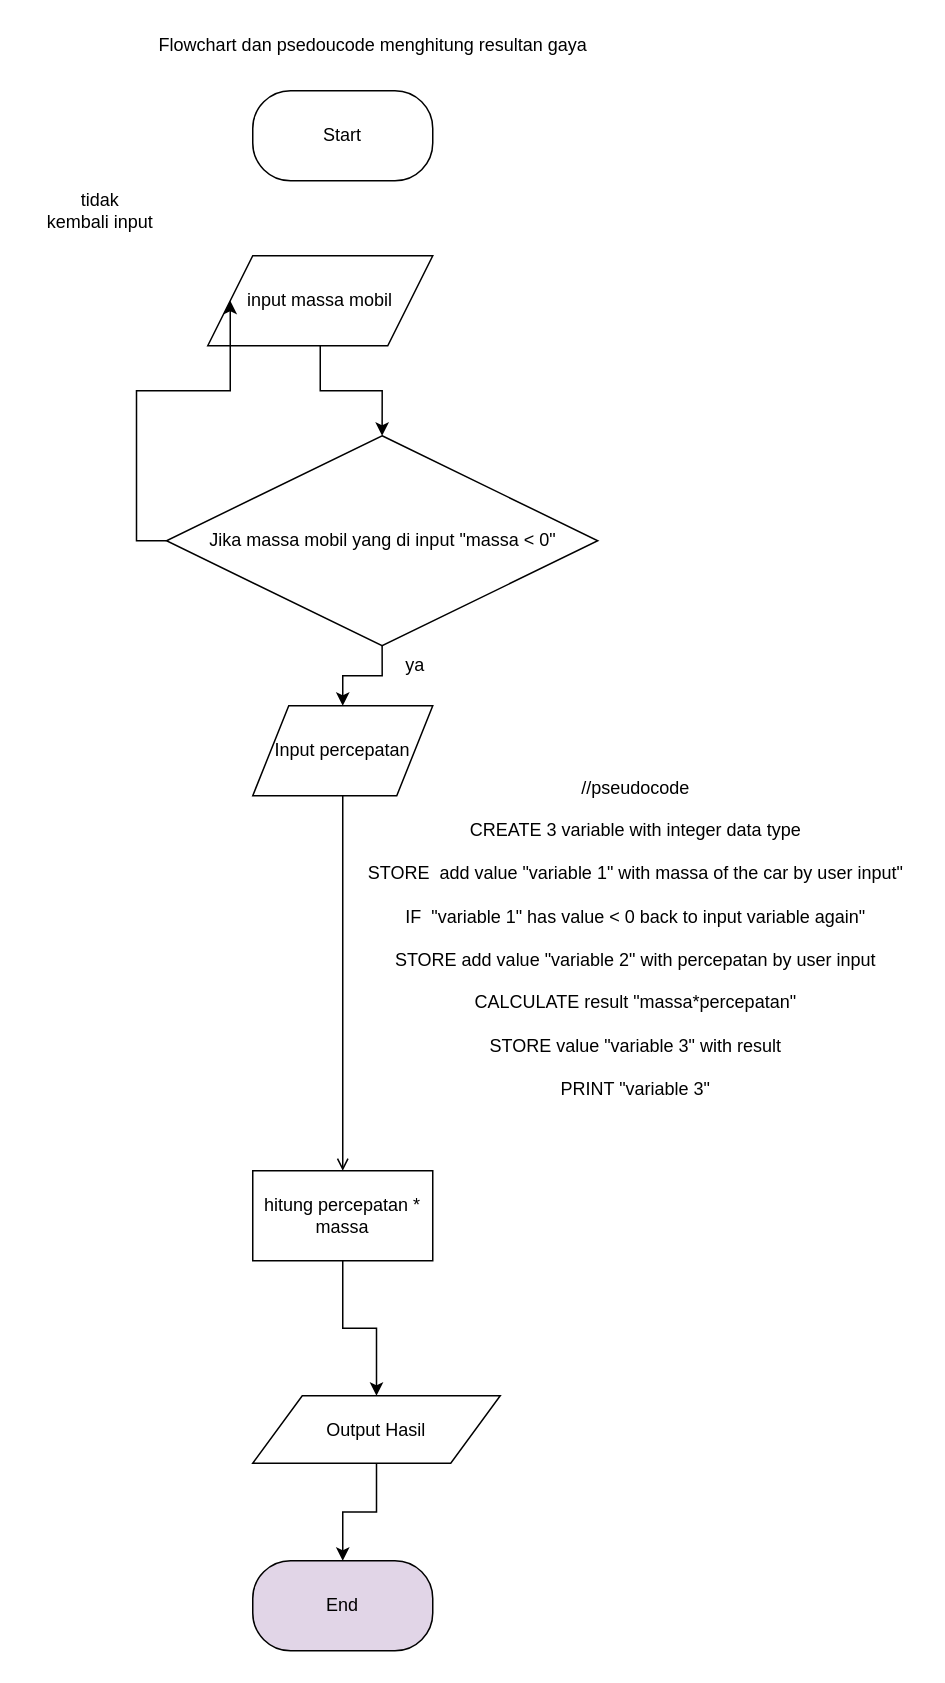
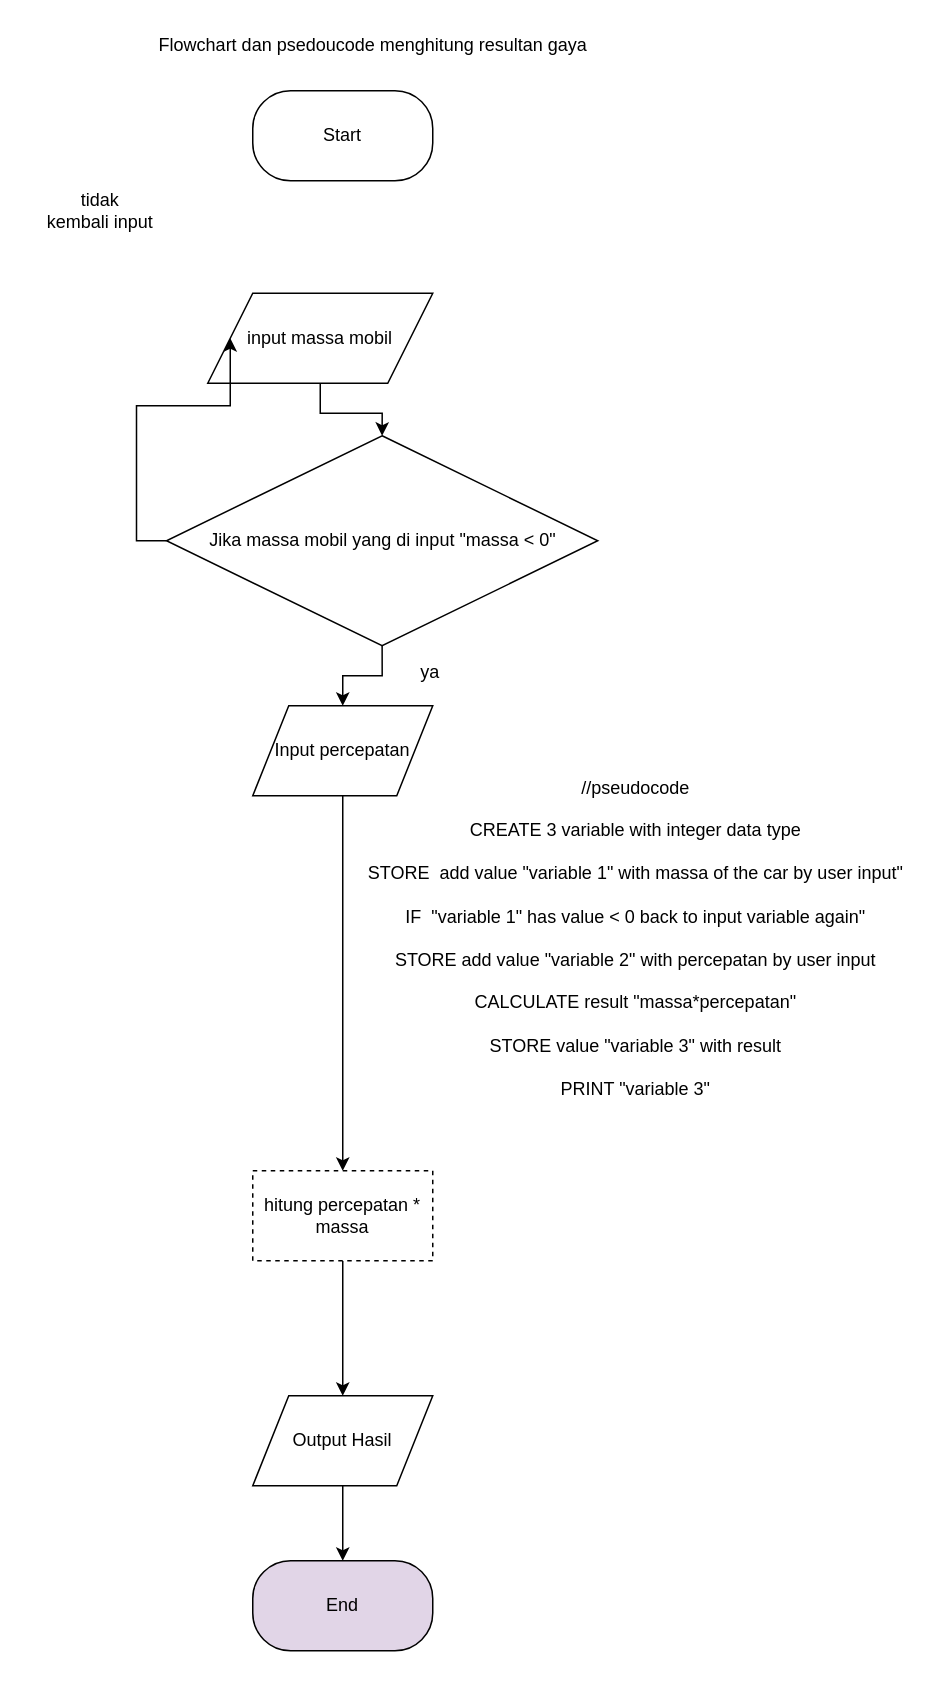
node "input massa mobil": moved (320, 301) -> (320, 338)
node "ya": moved (415, 665) -> (430, 673)
edge "Input percepatan" -> "hitung percepatan * massa": arrowhead open -> classic
node "hitung percepatan * massa": style solid -> dashed
node "Output Hasil": size 248x68 -> 180x90
